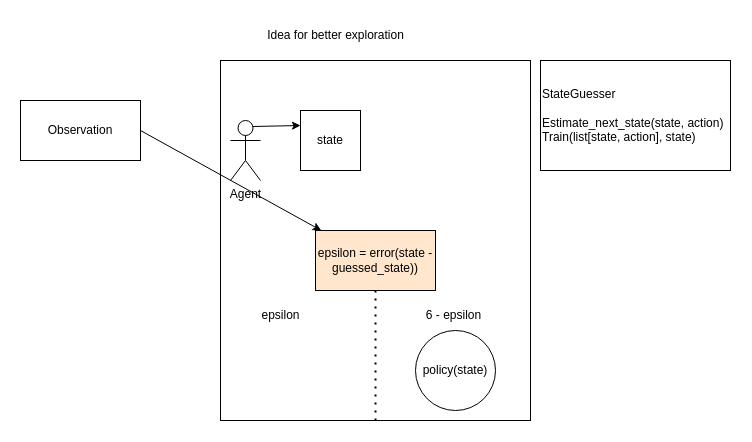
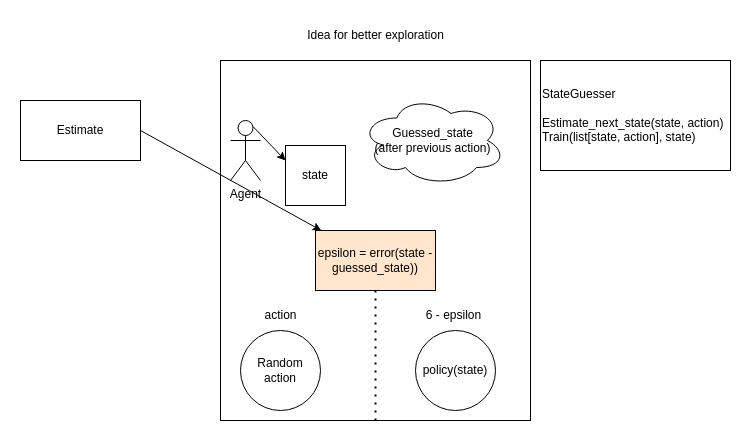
node "Idea for better exploration": moved (336, 36) -> (376, 36)
node "Observation": label "Observation" -> "Estimate"
node "state": moved (331, 141) -> (316, 176)
node "Guessed_state (after previous action)": added
node "epsilon": label "epsilon" -> "action"
node "Random action": added
